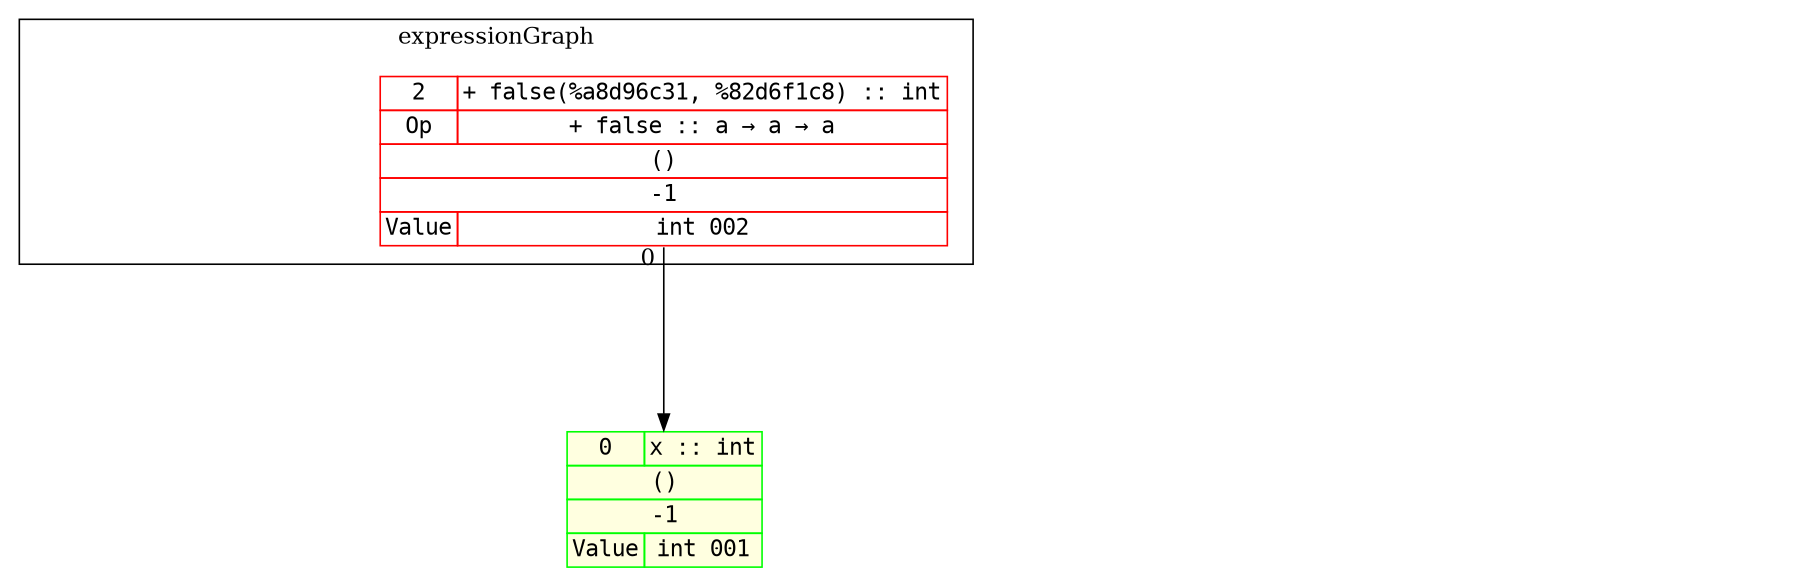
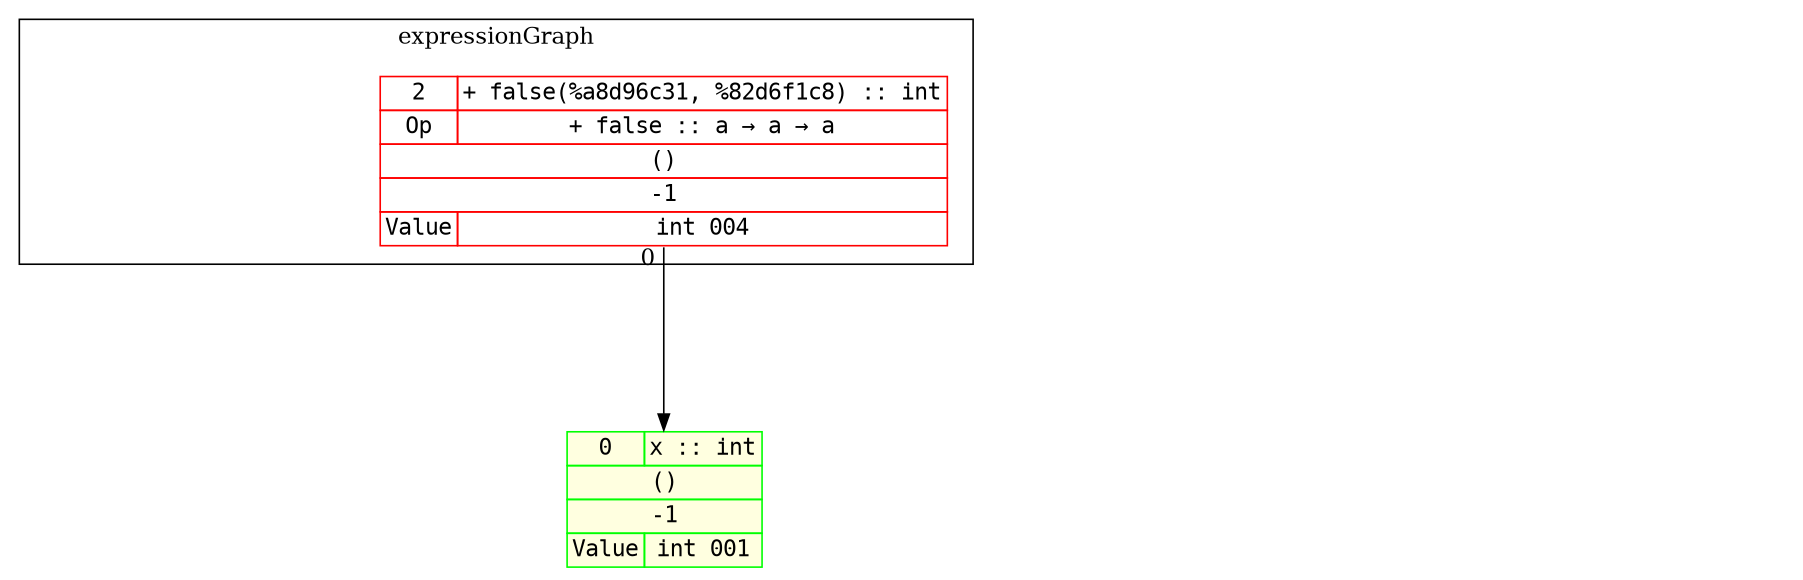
node "2": text "int 002" -> "int 004"
